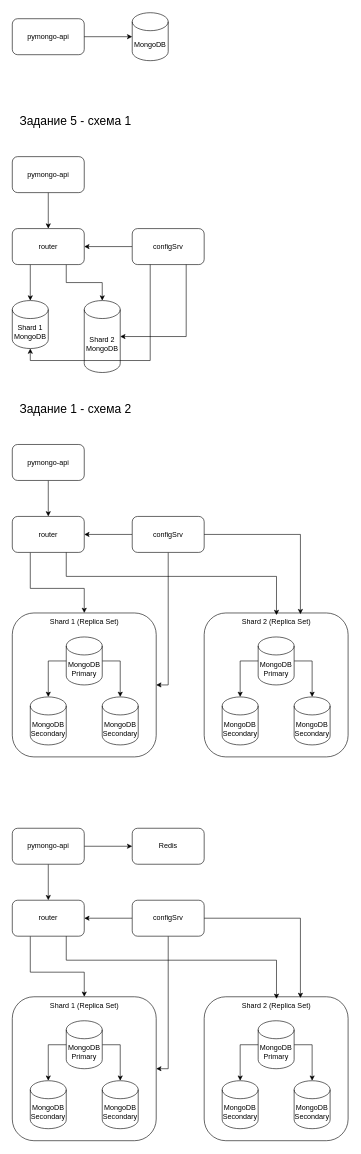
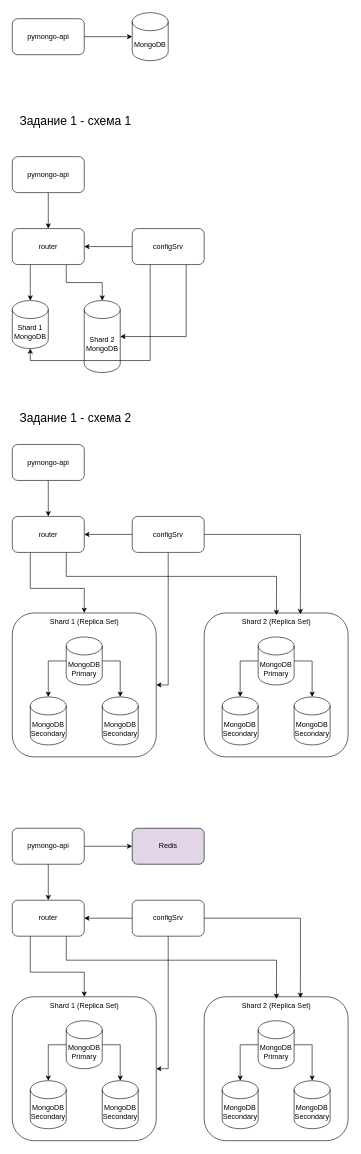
node "Задание 5 - схема 1": label "Задание 5 - схема 1" -> "Задание 1 - схема 1"
node "Задание 1 - схема 2": moved (75, 408) -> (75, 417)
node "Redis": fillcolor #ffffff -> #e1d5e7
